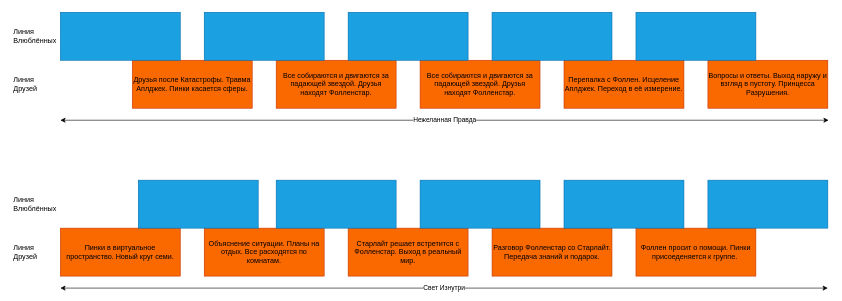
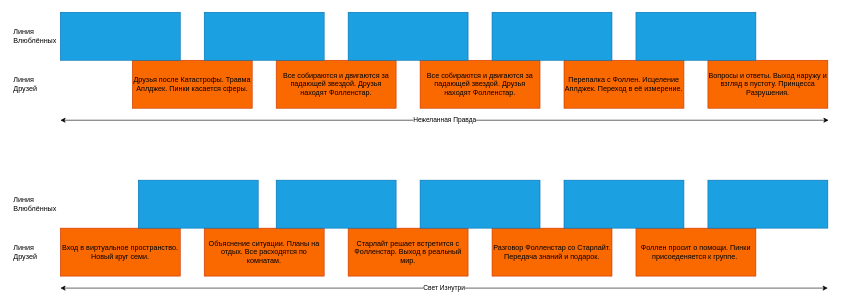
node "Пинки в виртуальное пространство. Новый круг семи.": label "Пинки в виртуальное пространство. Новый круг семи." -> "Вход в виртуальное пространство. Новый круг семи."
